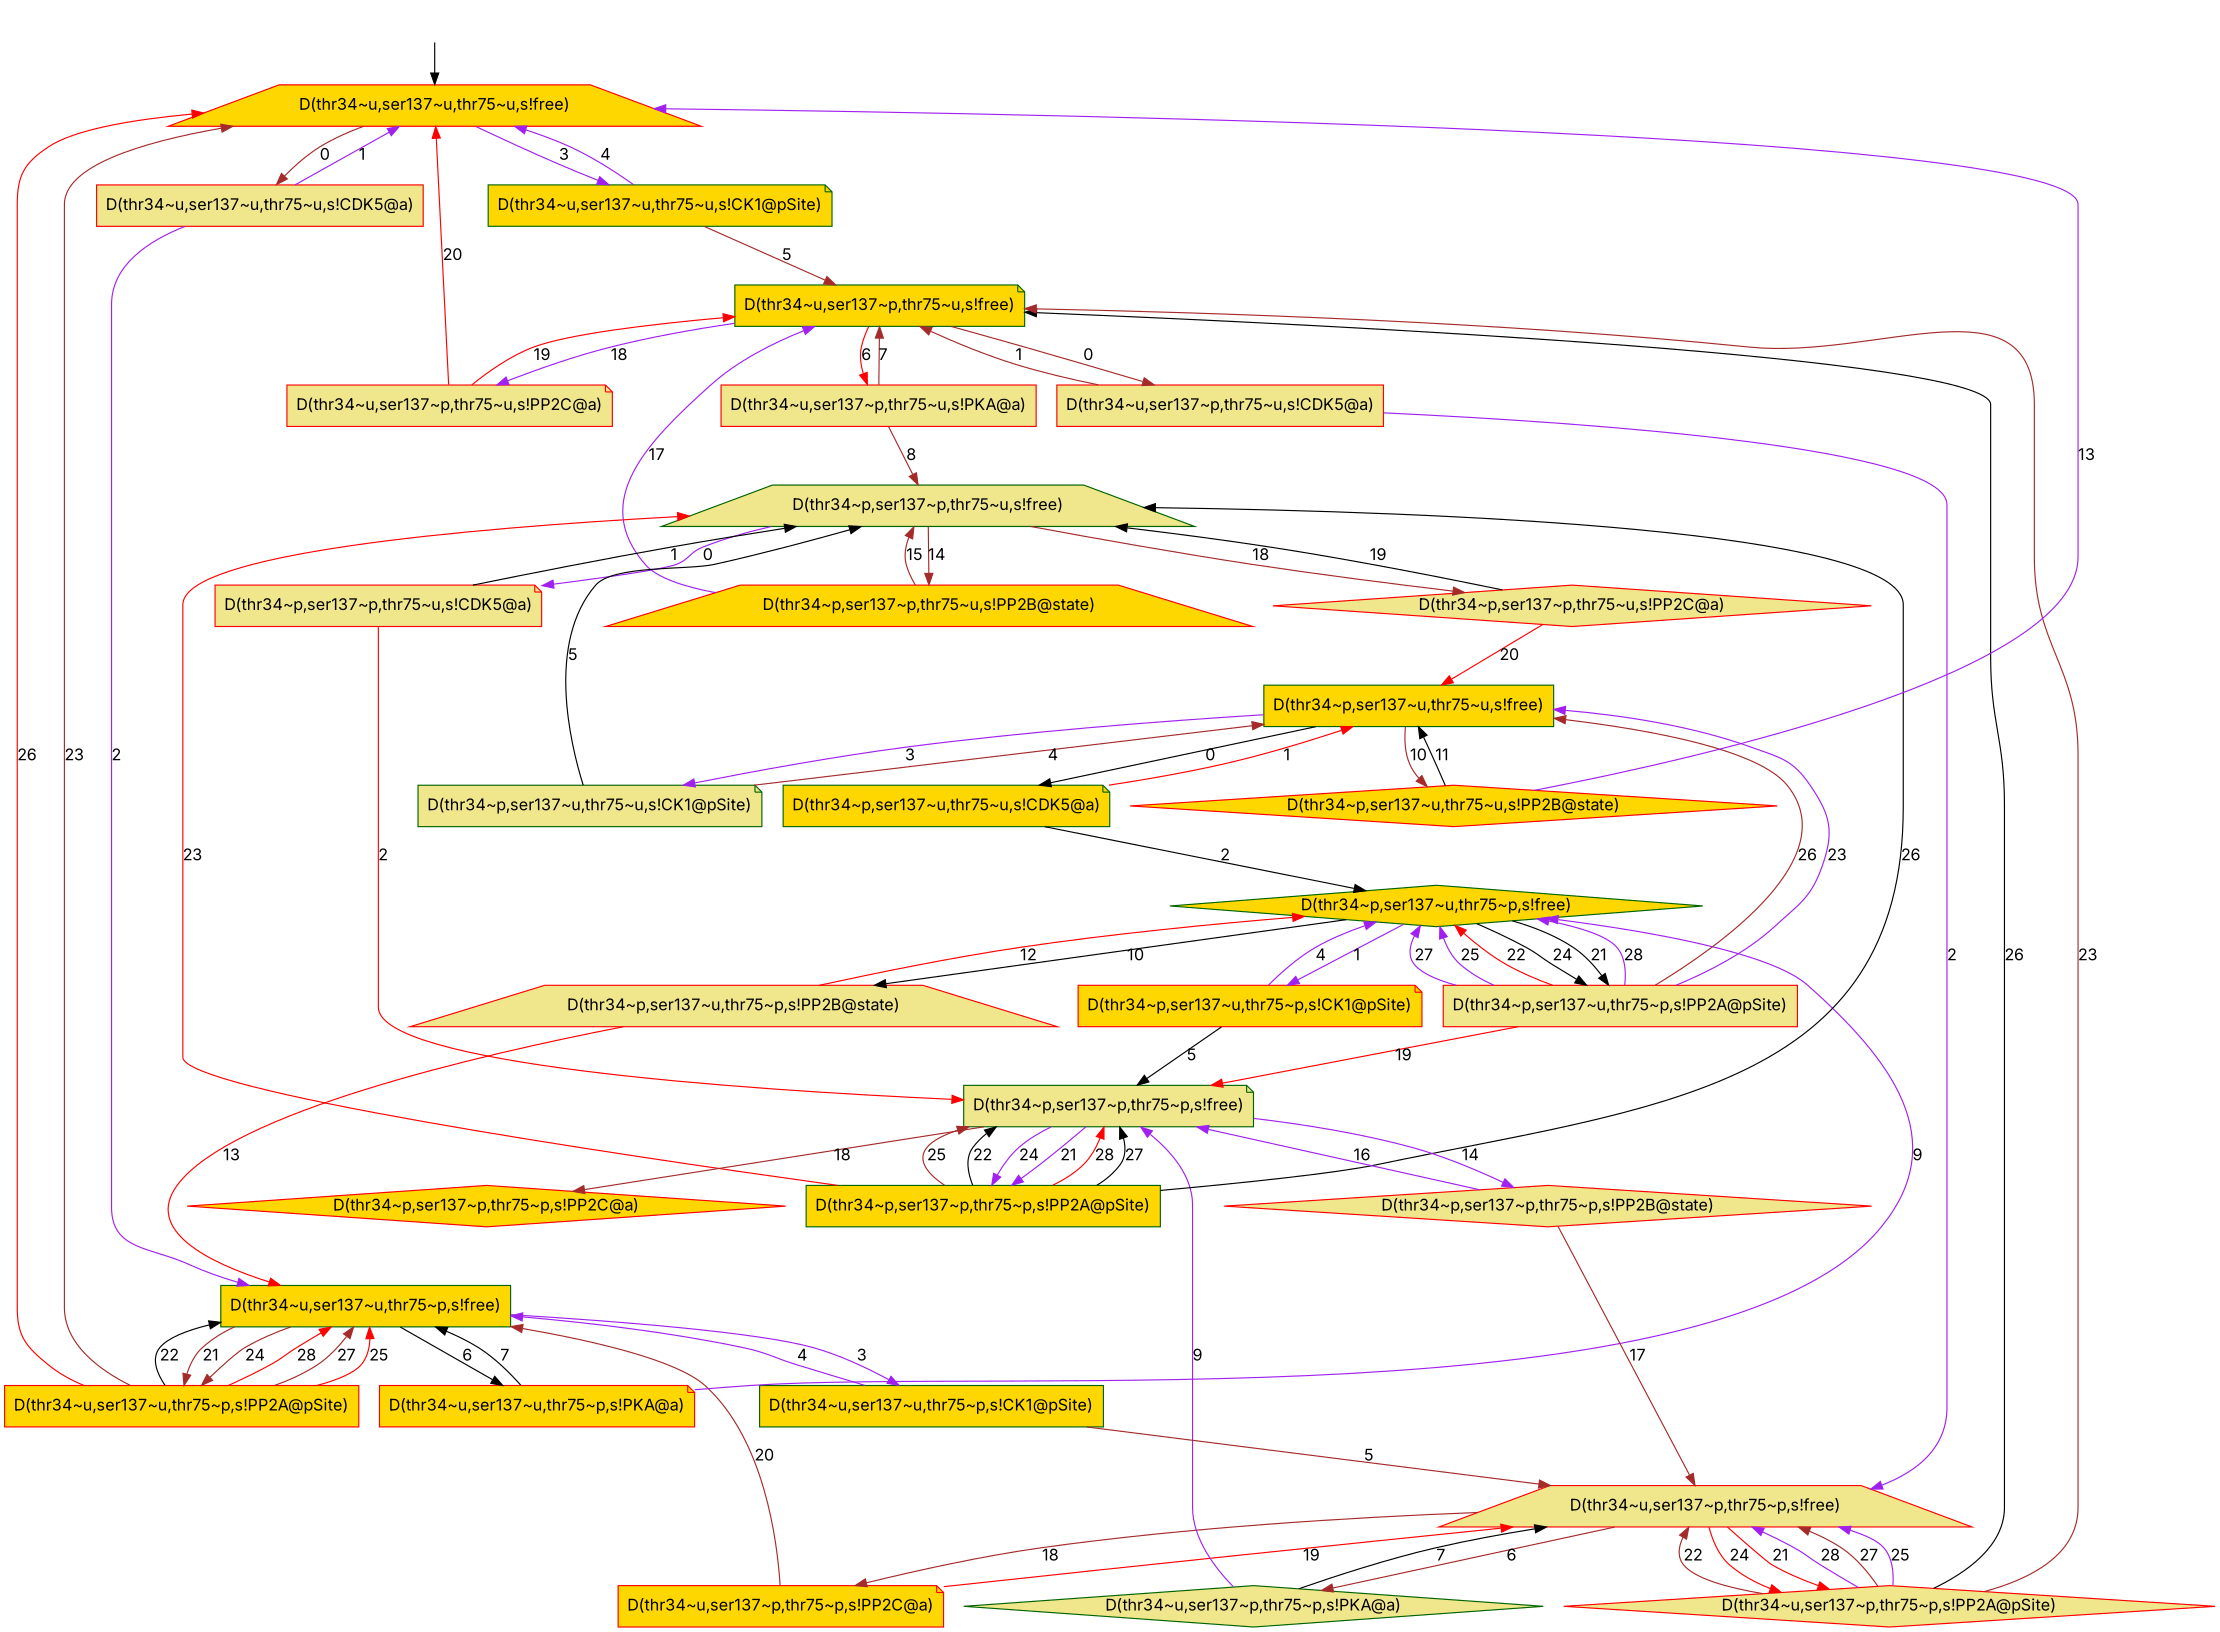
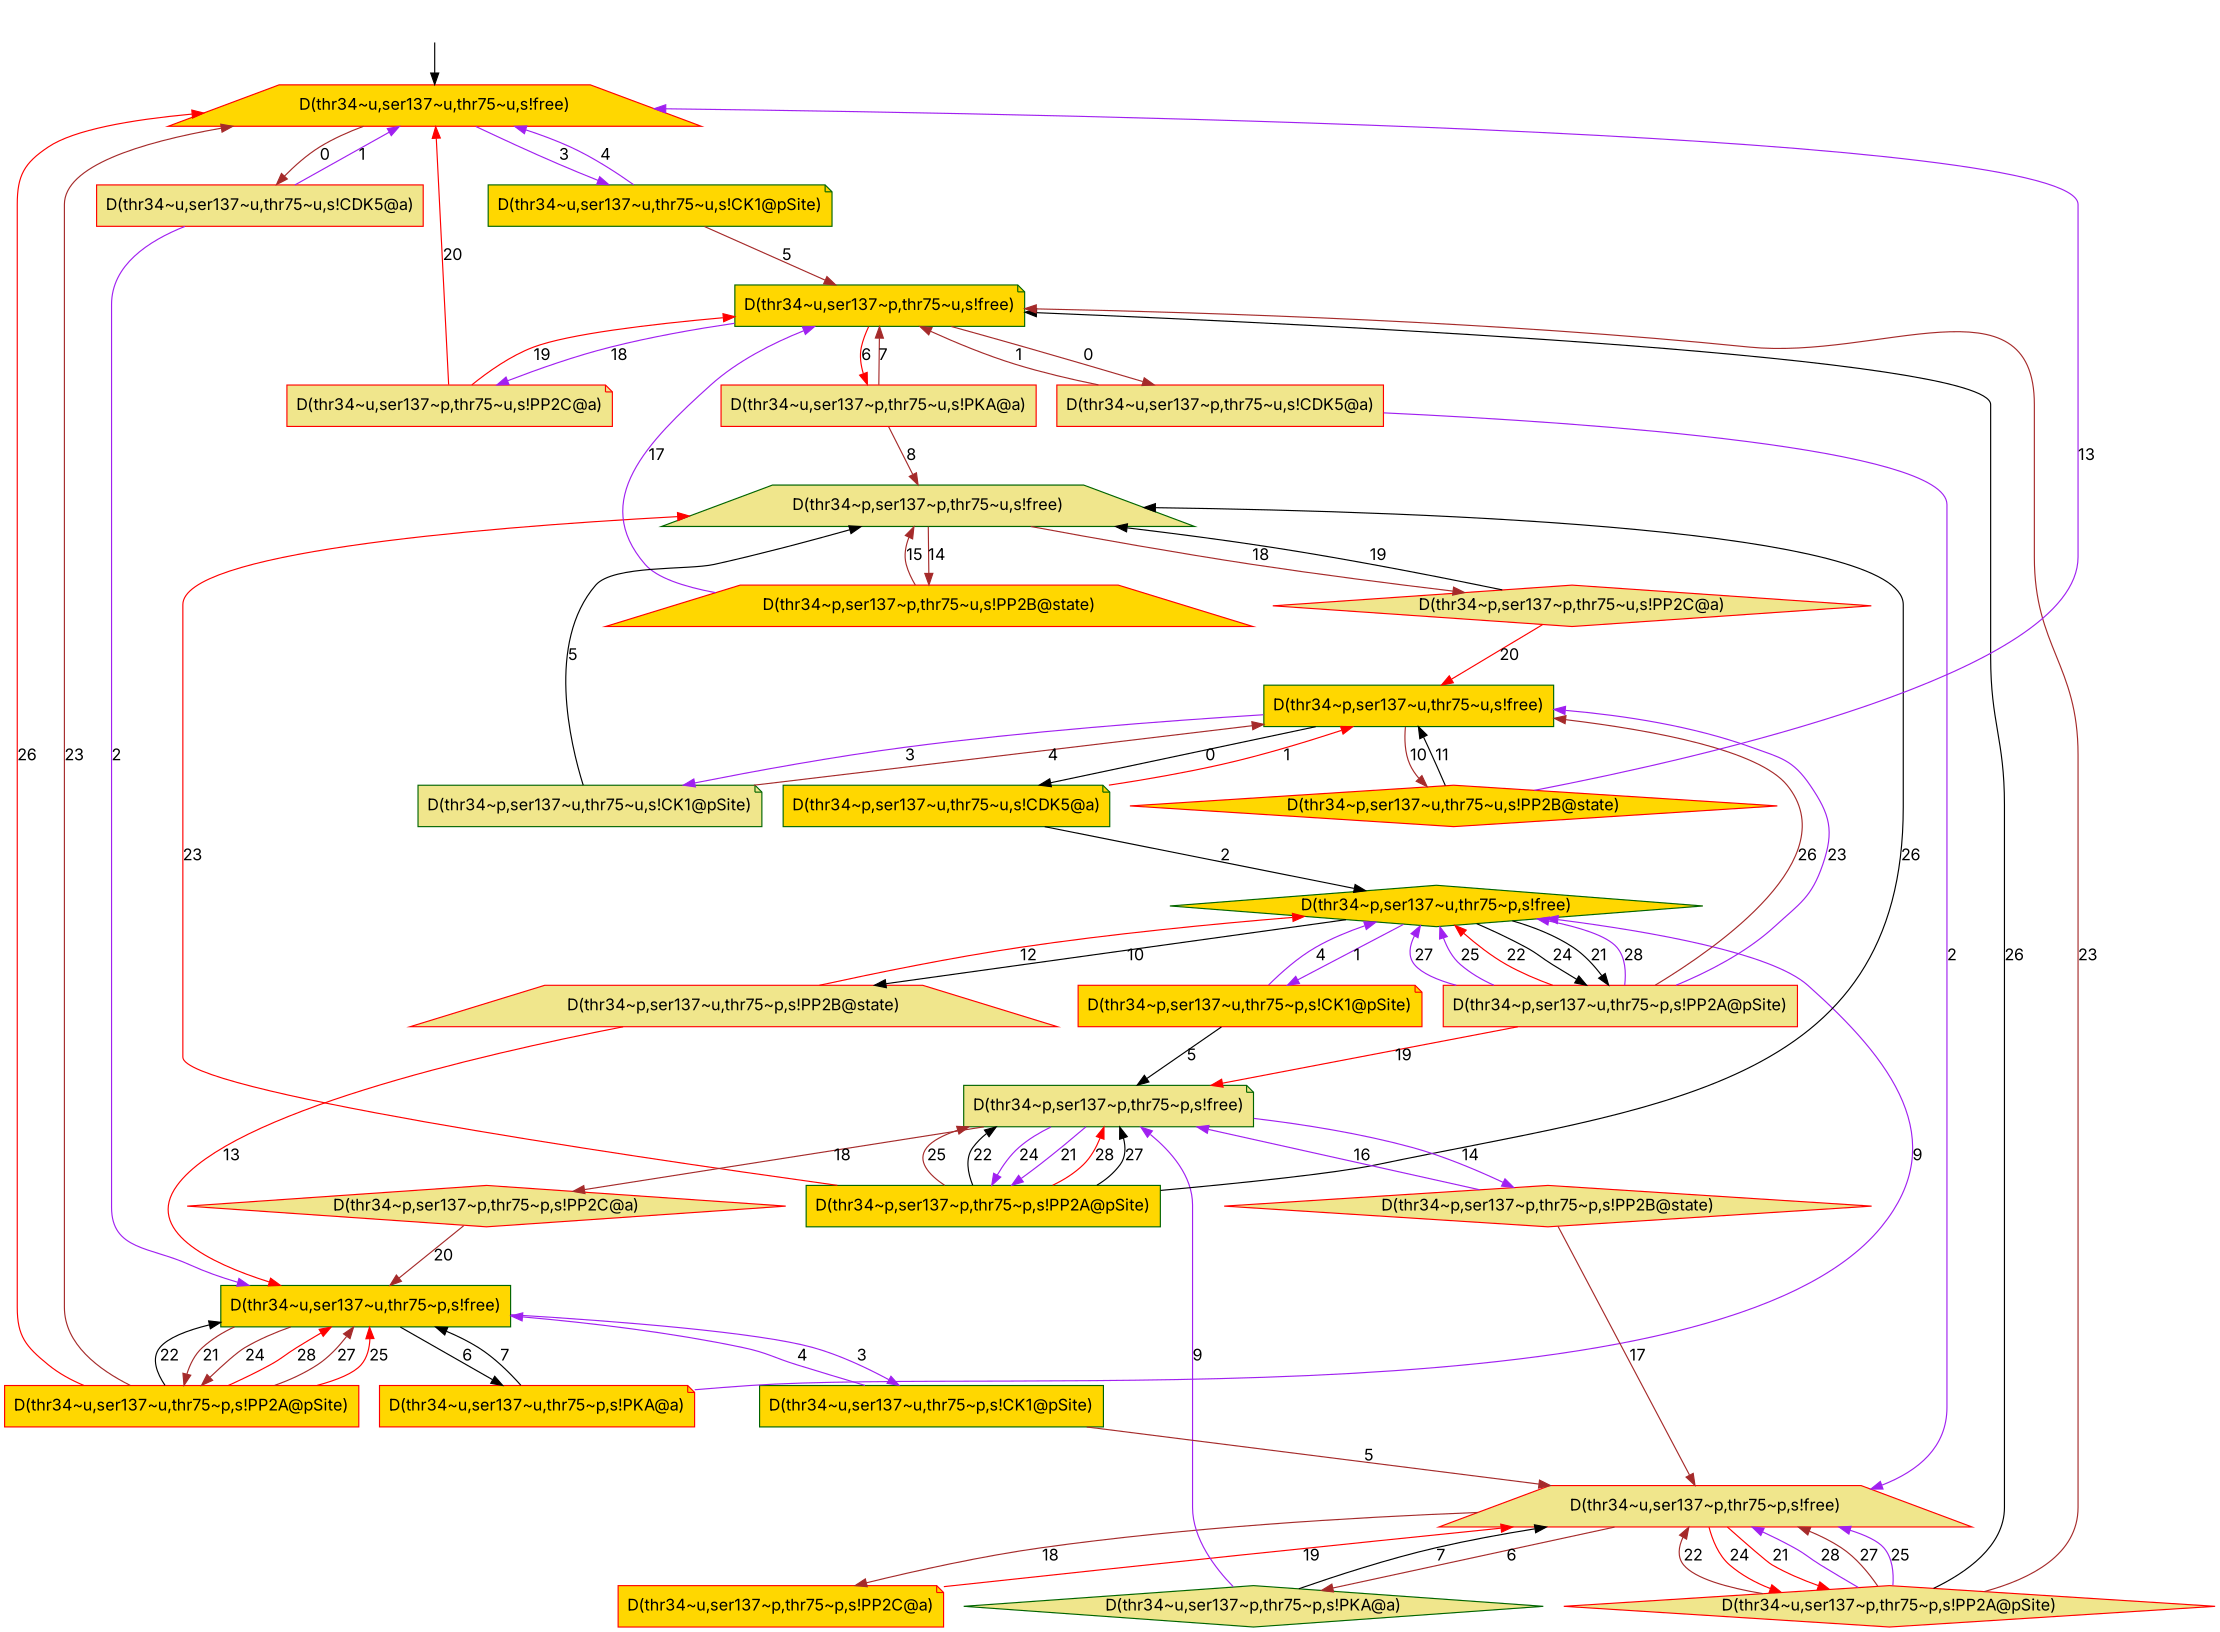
node "D(thr34~p,ser137~p,thr75~u,s!CDK5@a)": removed
node "D(thr34~p,ser137~p,thr75~p,s!PP2C@a)": fillcolor gold -> khaki
edge "D(thr34~u,ser137~p,thr75~p,s!PP2C@a)" -> "D(thr34~u,ser137~u,thr75~p,s!free)": now "D(thr34~p,ser137~p,thr75~p,s!PP2C@a)" -> "D(thr34~u,ser137~u,thr75~p,s!free)"
